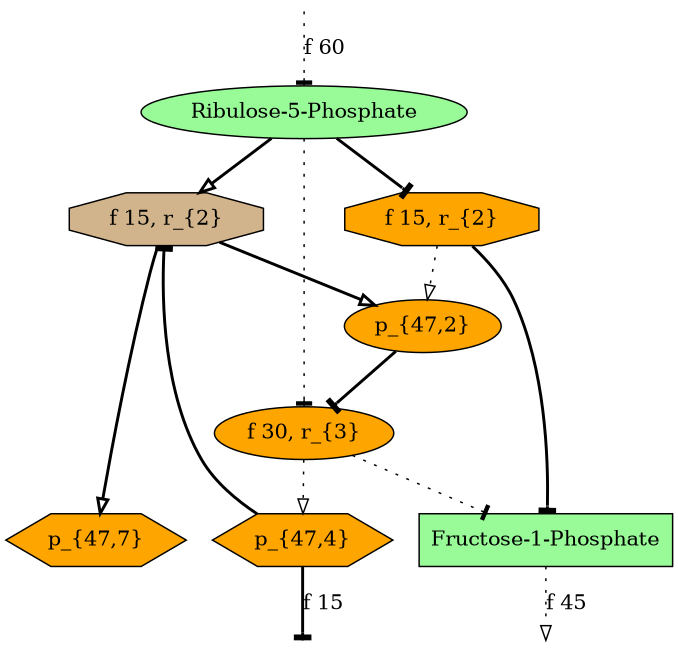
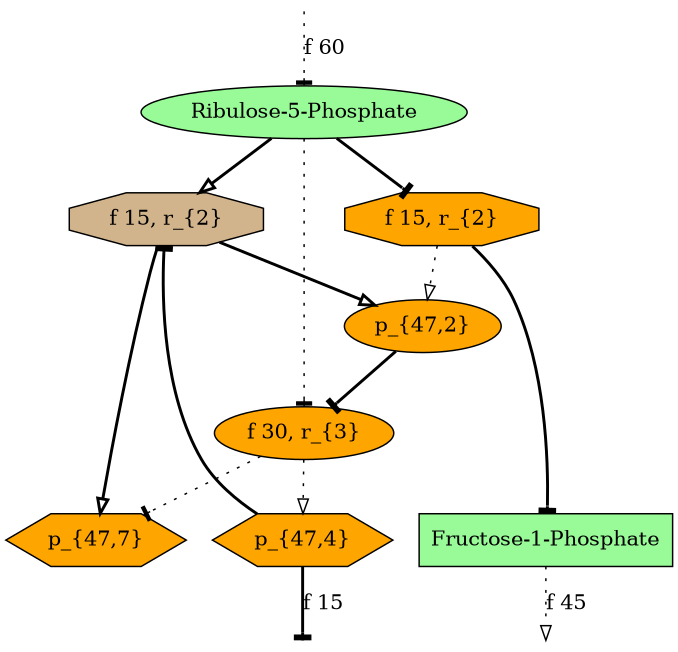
edge "f 30, r_{3}" -> "Fructose-1-Phosphate": now "f 30, r_{3}" -> "p_{47,7}"
